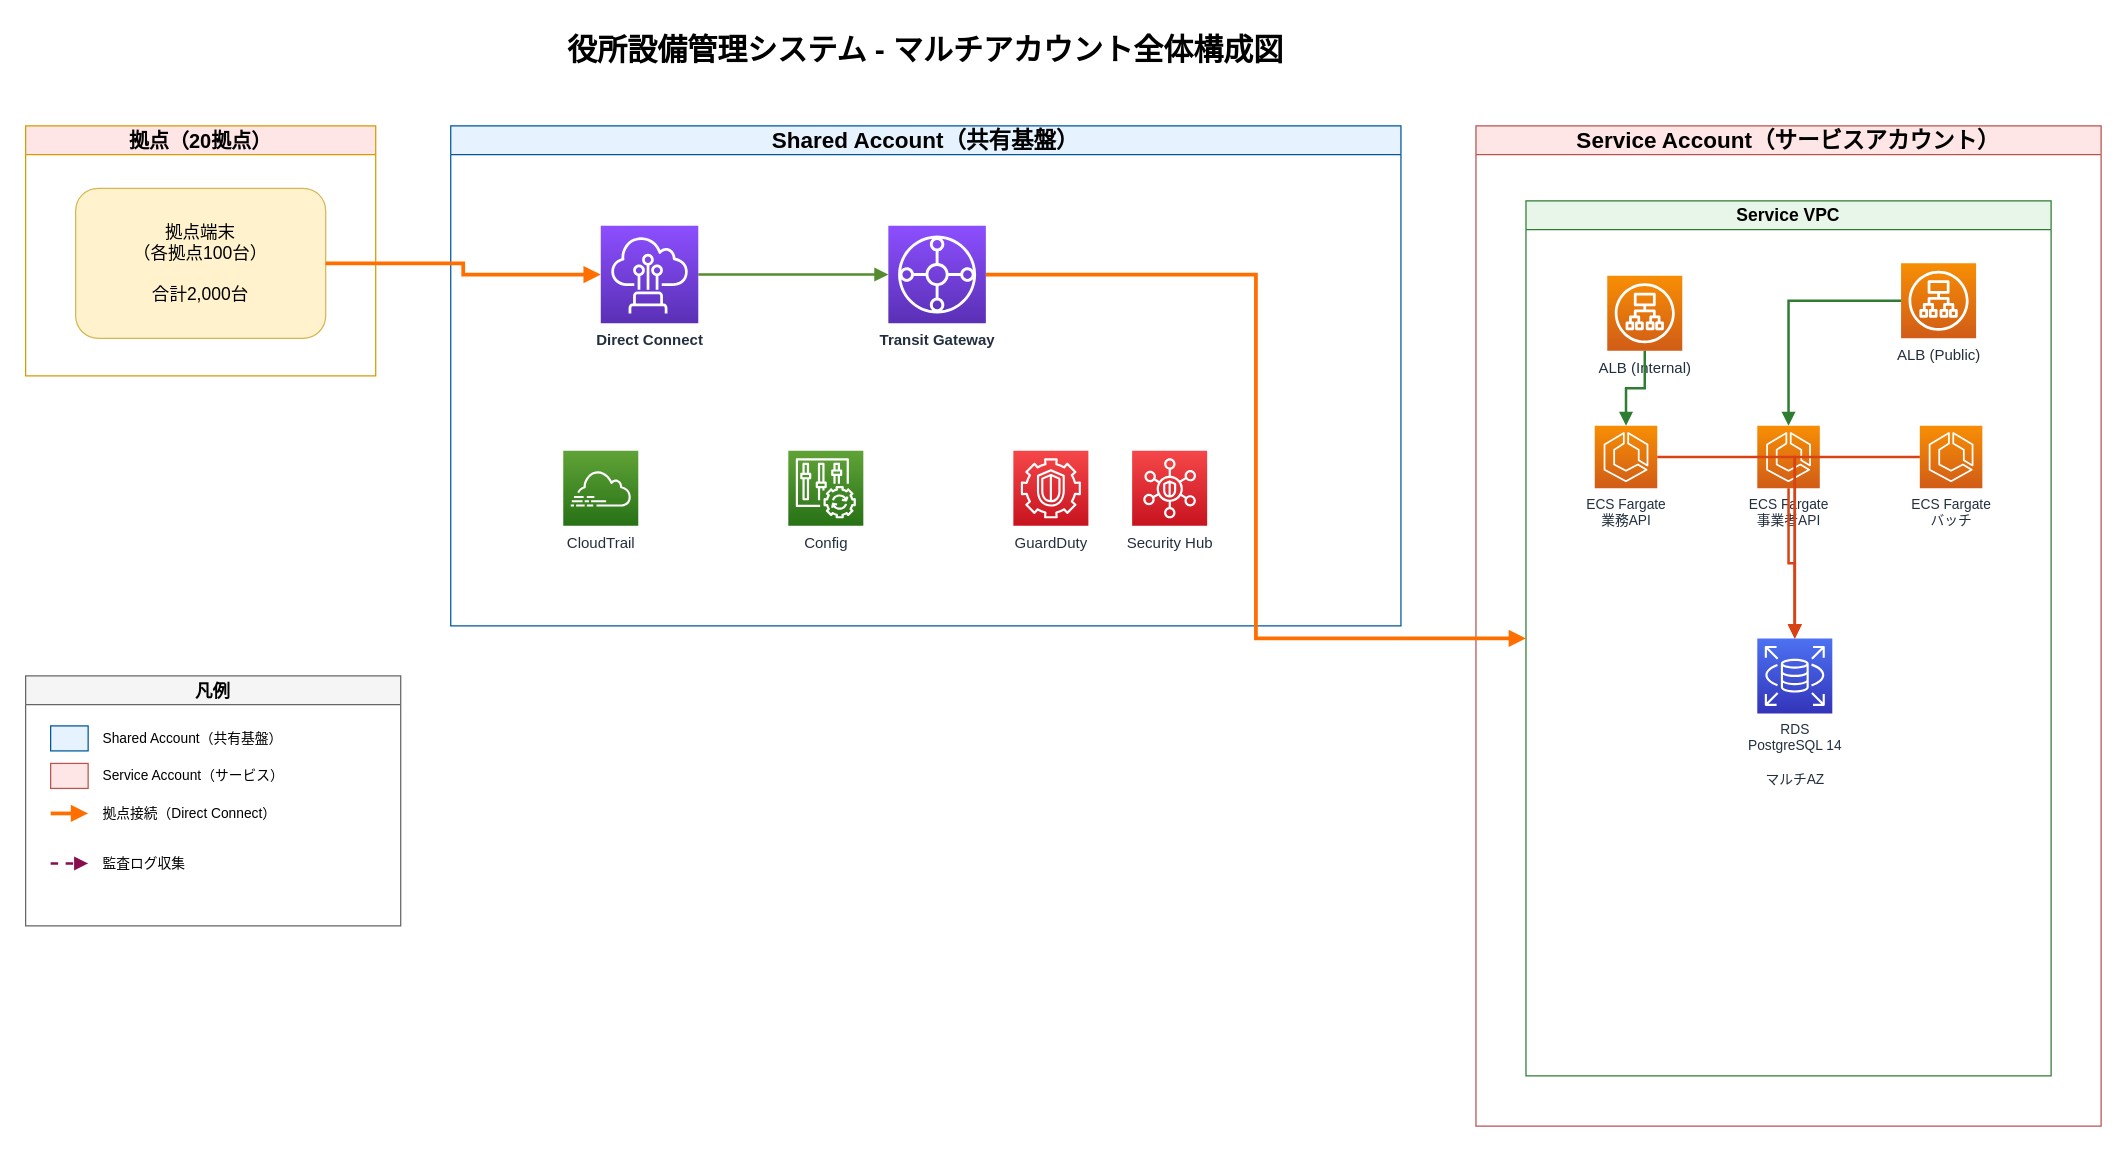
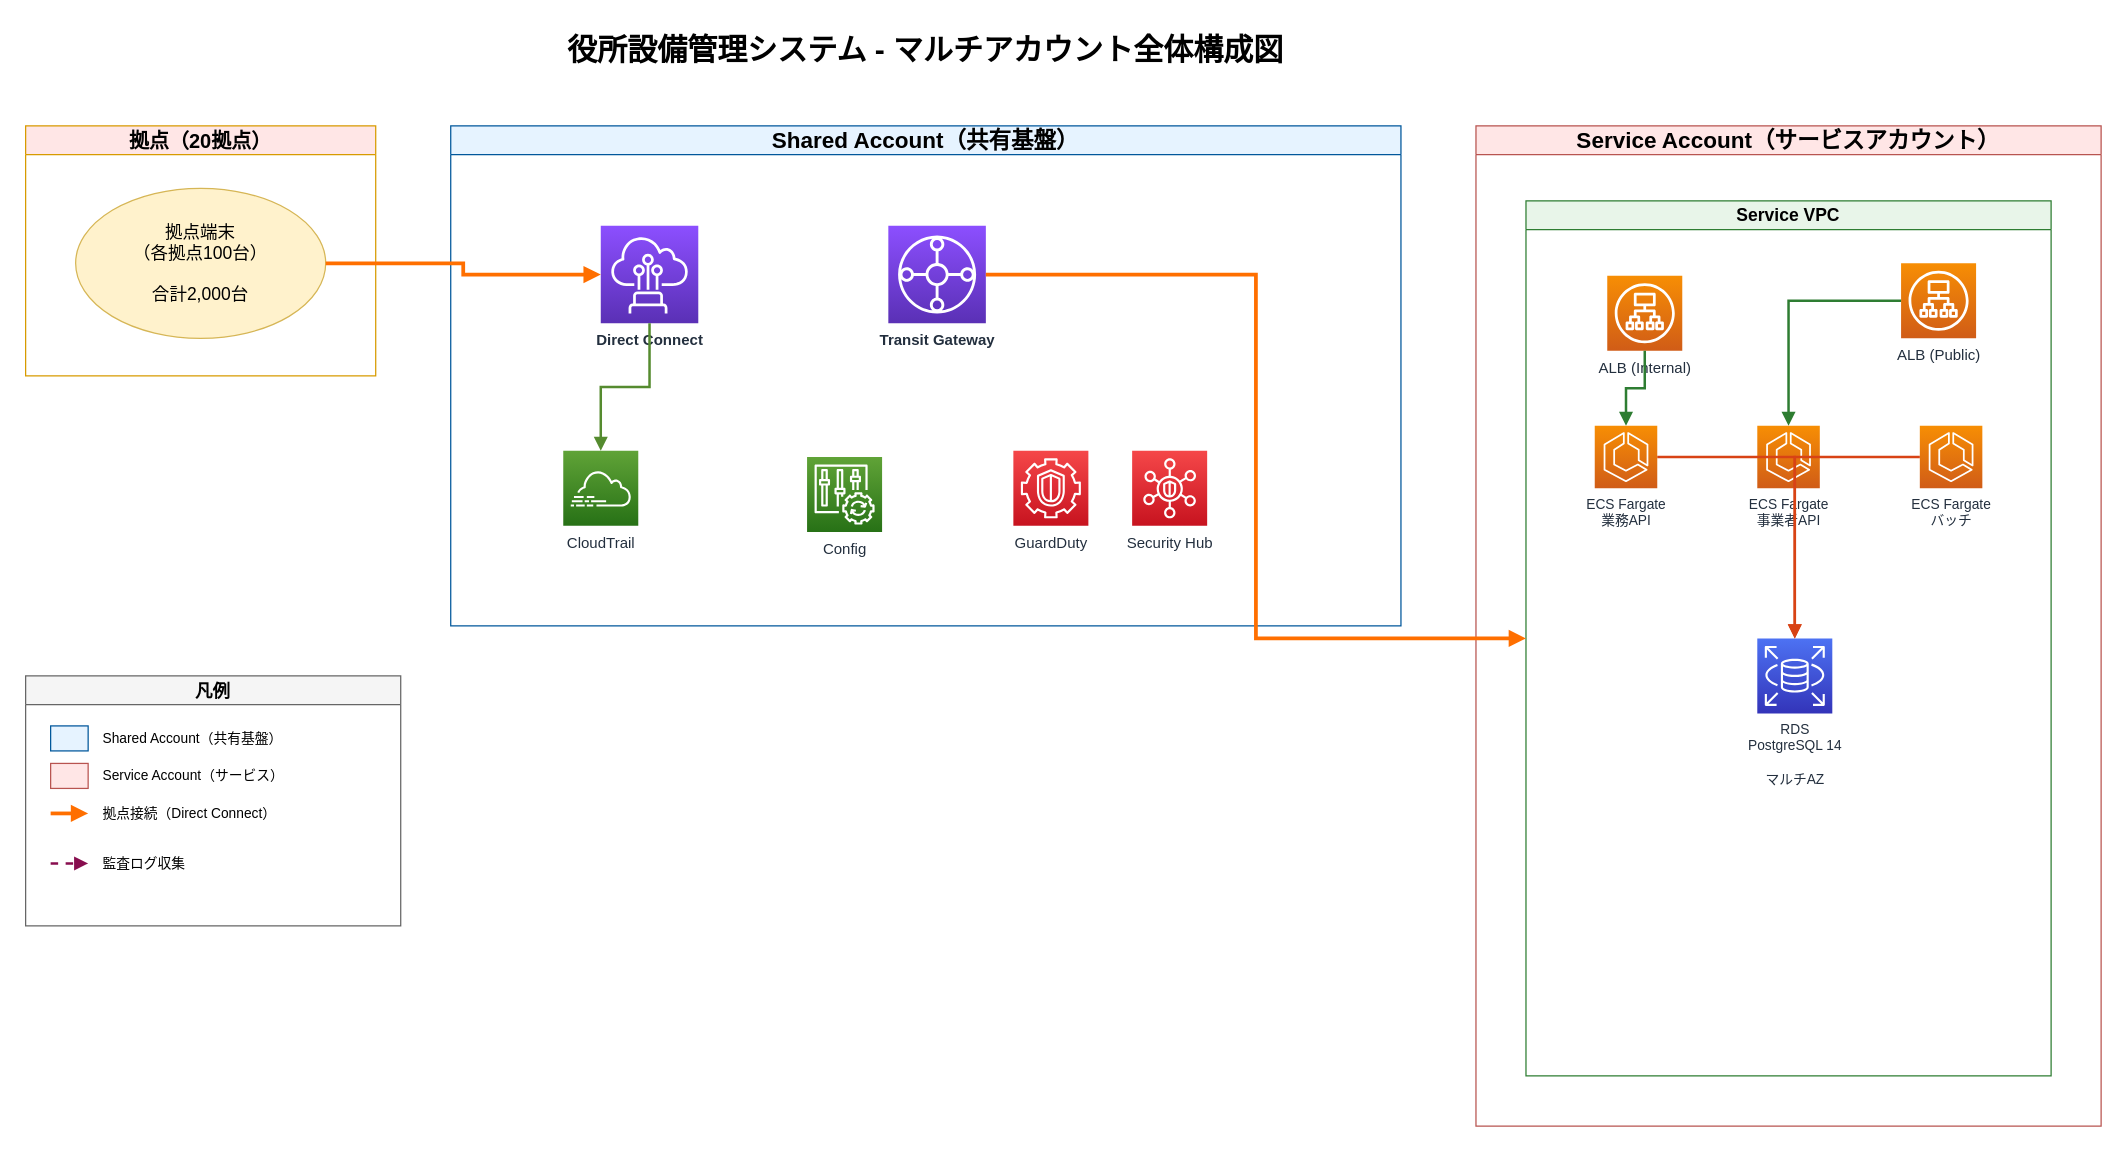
node "拠点端末 （各拠点100台） 合計2,000台": shape rounded rectangle -> ellipse
edge "Direct Connect" -> "Transit Gateway": now "Direct Connect" -> "CloudTrail"
node "Config": moved (826, 488) -> (844, 494)
edge "ECS Fargate 事業者API" -> "RDS PostgreSQL 14 マルチAZ": removed
